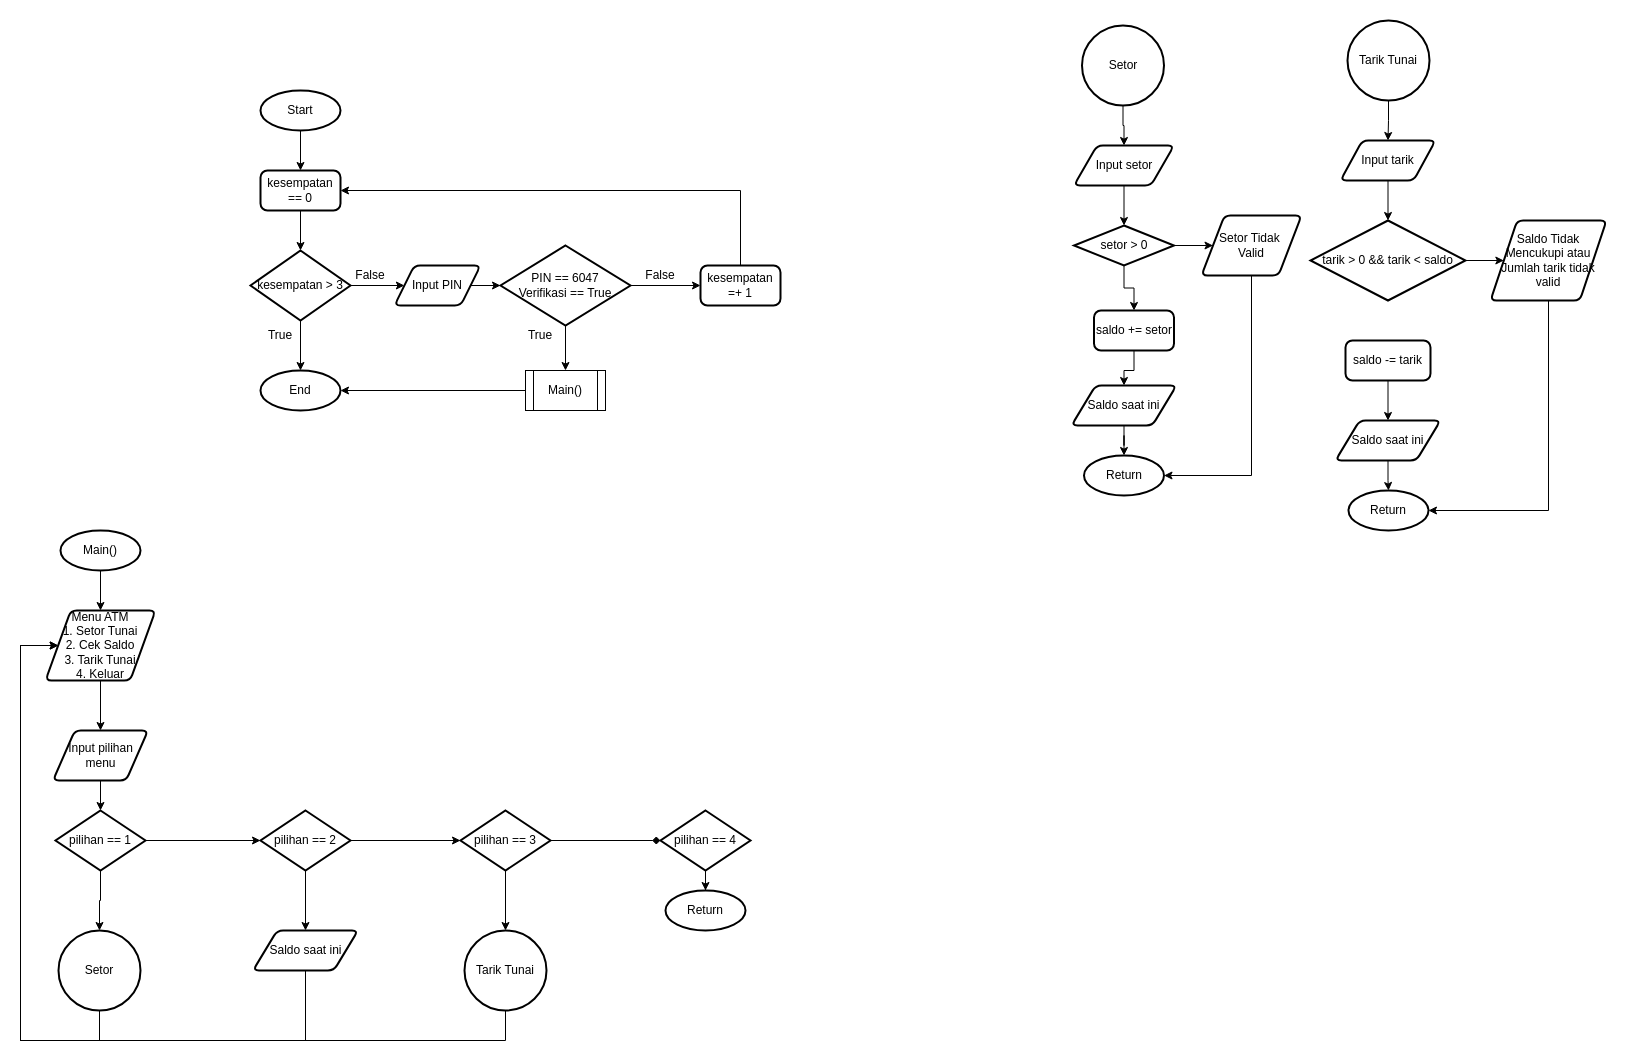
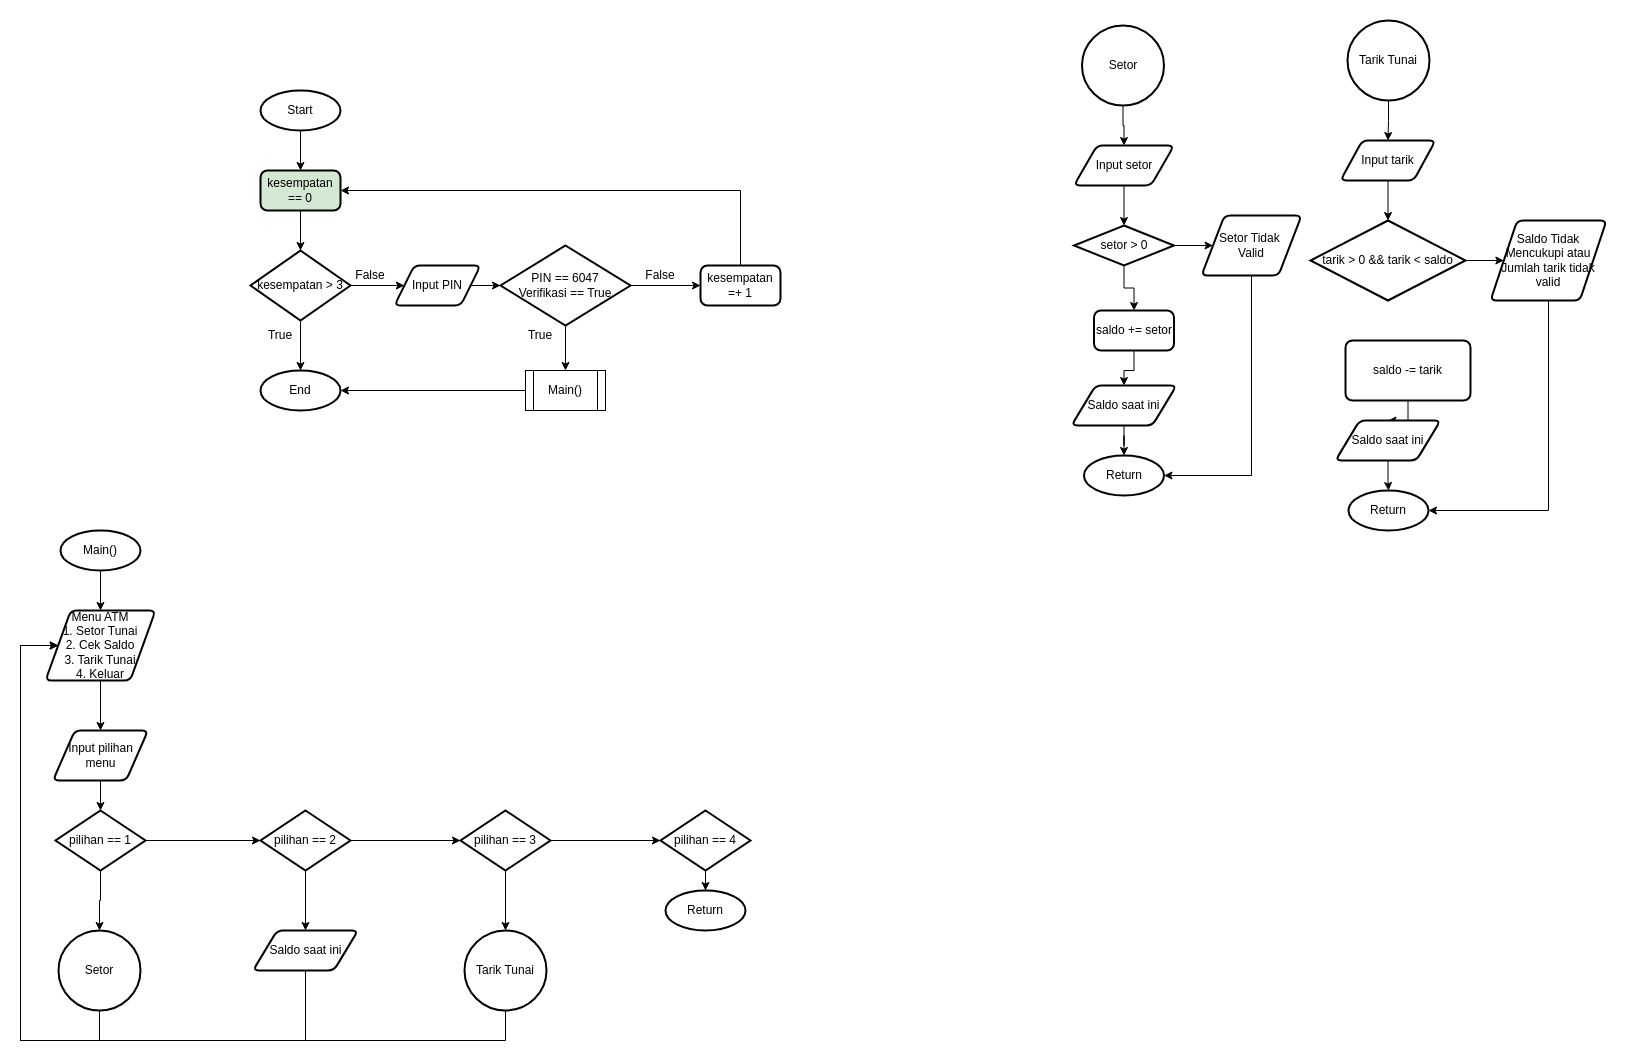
node "kesempatan == 0": fillcolor #ffffff -> #d5e8d4
node "saldo -= tarik": size 85x40 -> 125x60
edge "pilihan == 3" -> "pilihan == 4": arrowhead diamond -> classic
